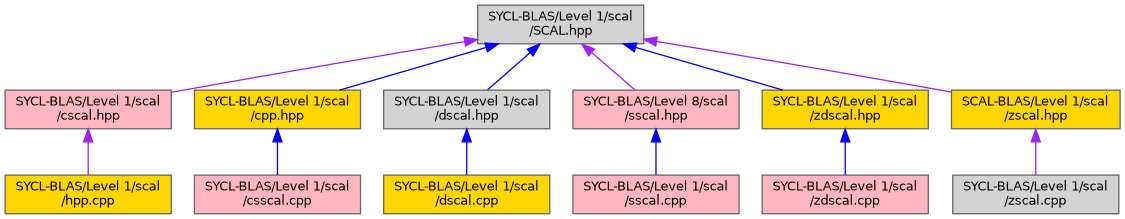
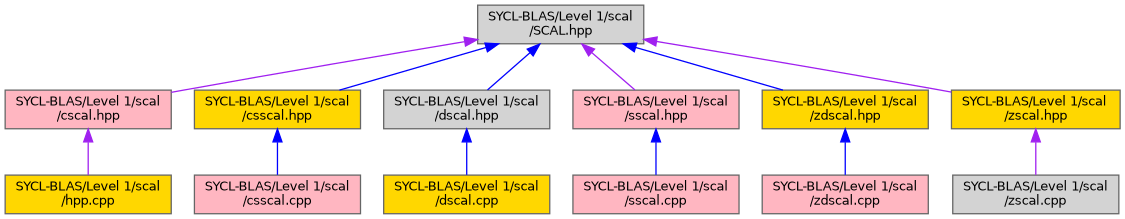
node "SYCL-BLAS/Level 1/scal /cpp.hpp": label "SYCL-BLAS/Level 1/scal /cpp.hpp" -> "SYCL-BLAS/Level 1/scal /csscal.hpp"
node "SYCL-BLAS/Level 8/scal /sscal.hpp": label "SYCL-BLAS/Level 8/scal /sscal.hpp" -> "SYCL-BLAS/Level 1/scal /sscal.hpp"
node "SCAL-BLAS/Level 1/scal /zscal.hpp": label "SCAL-BLAS/Level 1/scal /zscal.hpp" -> "SYCL-BLAS/Level 1/scal /zscal.hpp"
